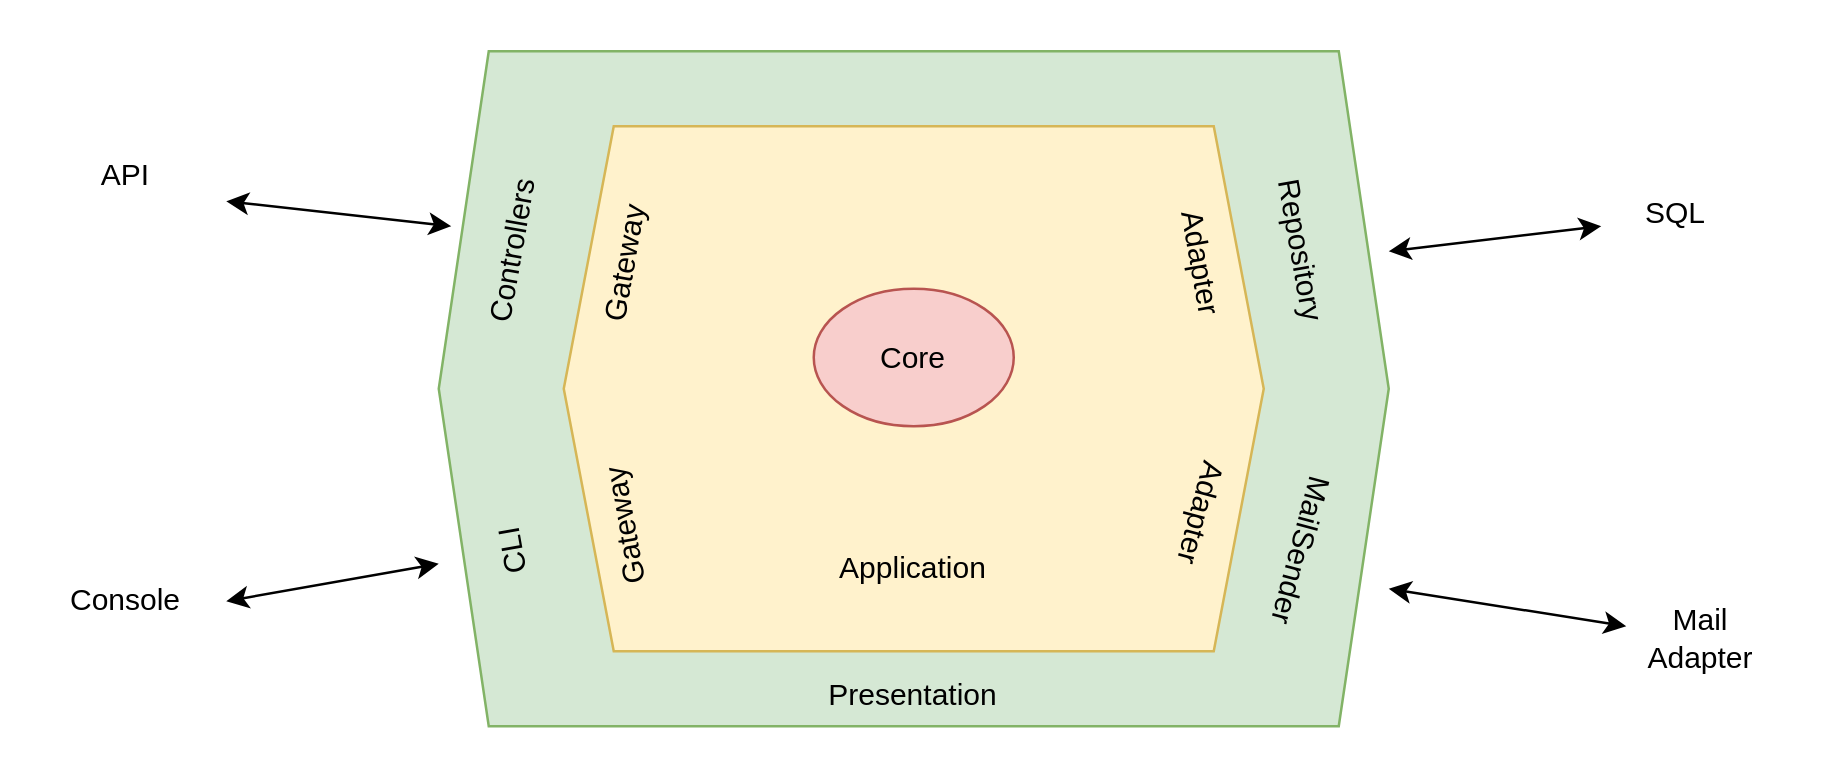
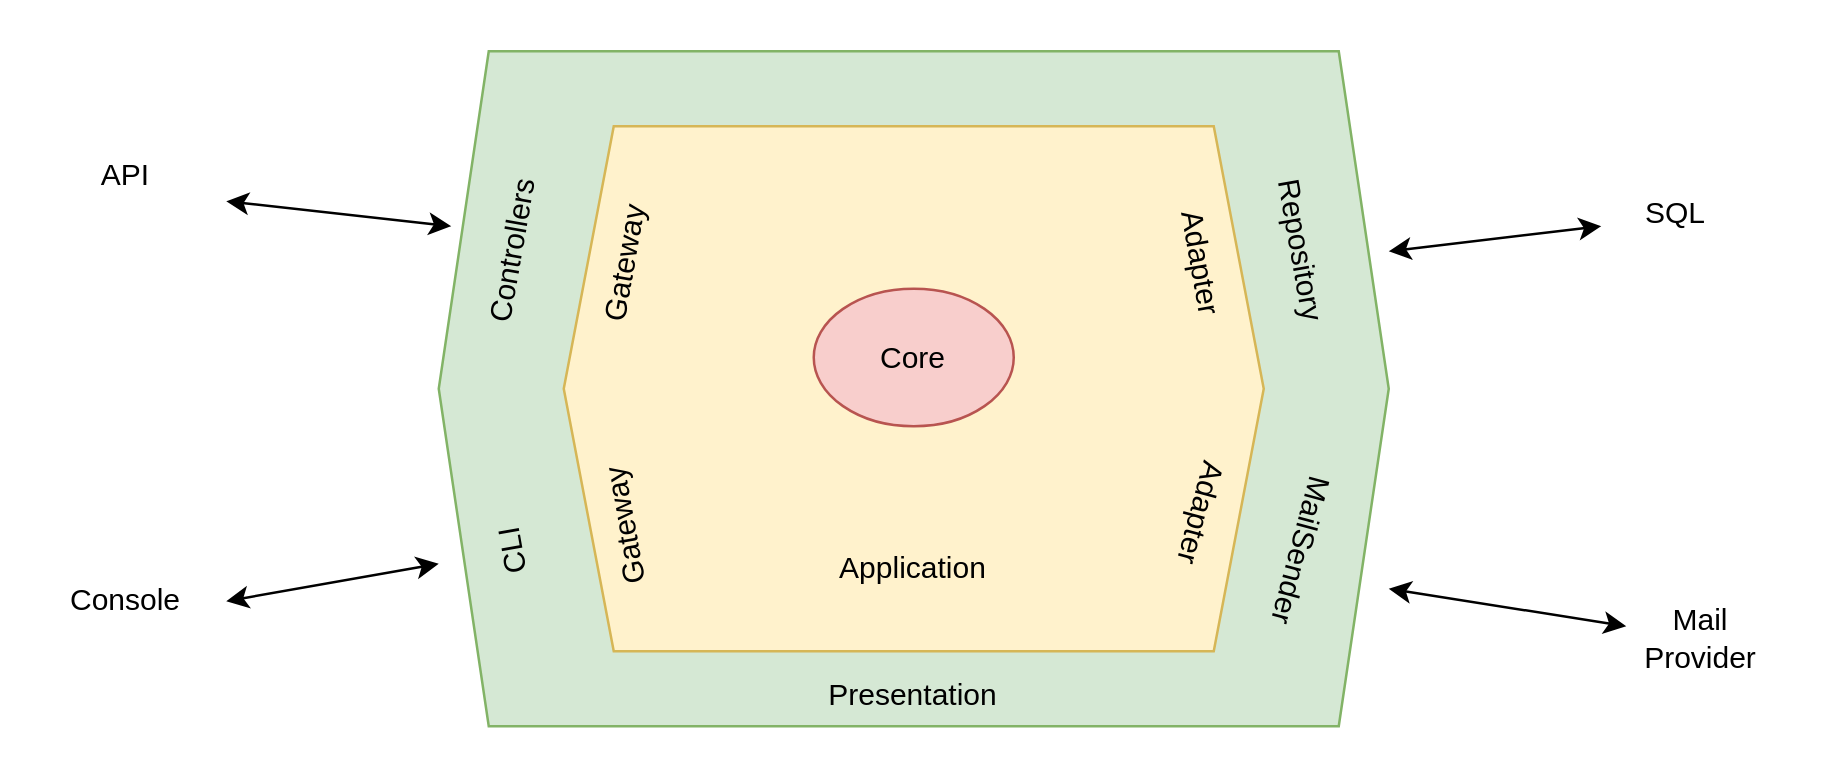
node "Mail Adapter": label "Mail Adapter" -> "Mail Provider"
